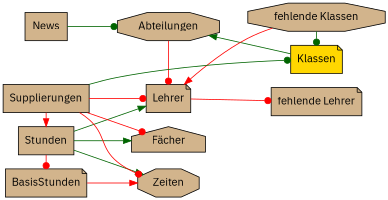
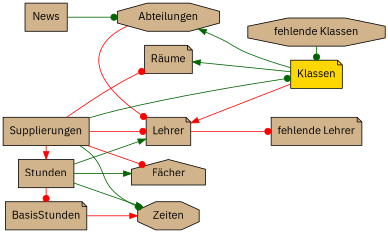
edge "fehlende Klassen" -> "Lehrer": now "Klassen" -> "Lehrer"
node "Räume": added
edge "Supplierungen" -> "Zeiten": color red -> darkgreen
